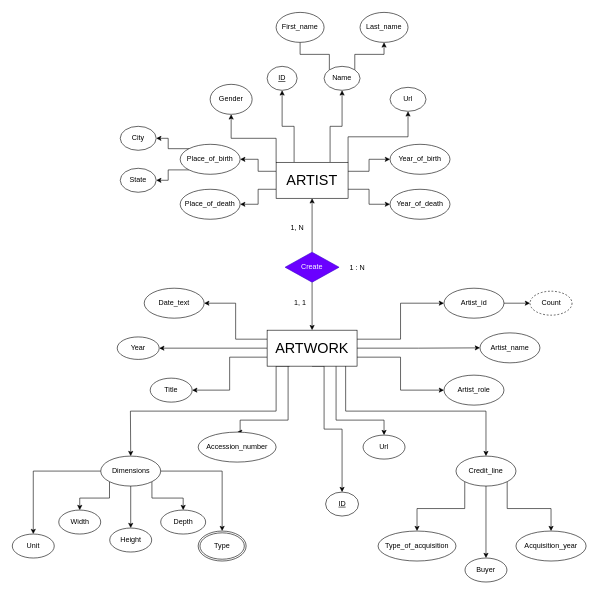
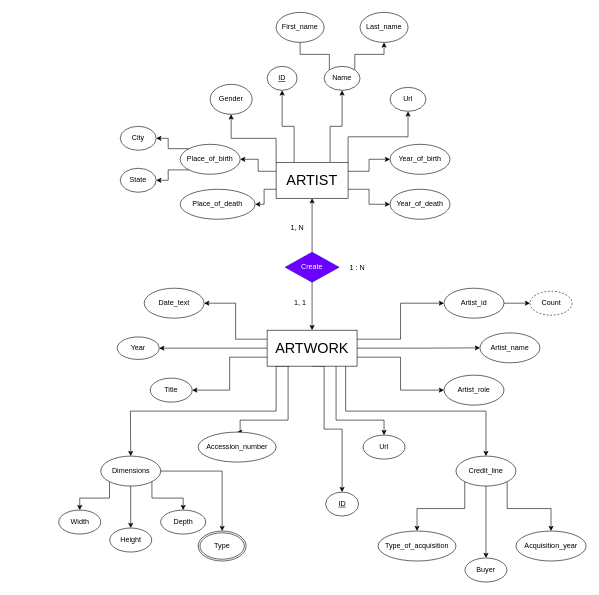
node "Place_of_death": size 60x30 -> 75x30
edge "Dimensions" -> "Unit": removed
node "Unit": removed
